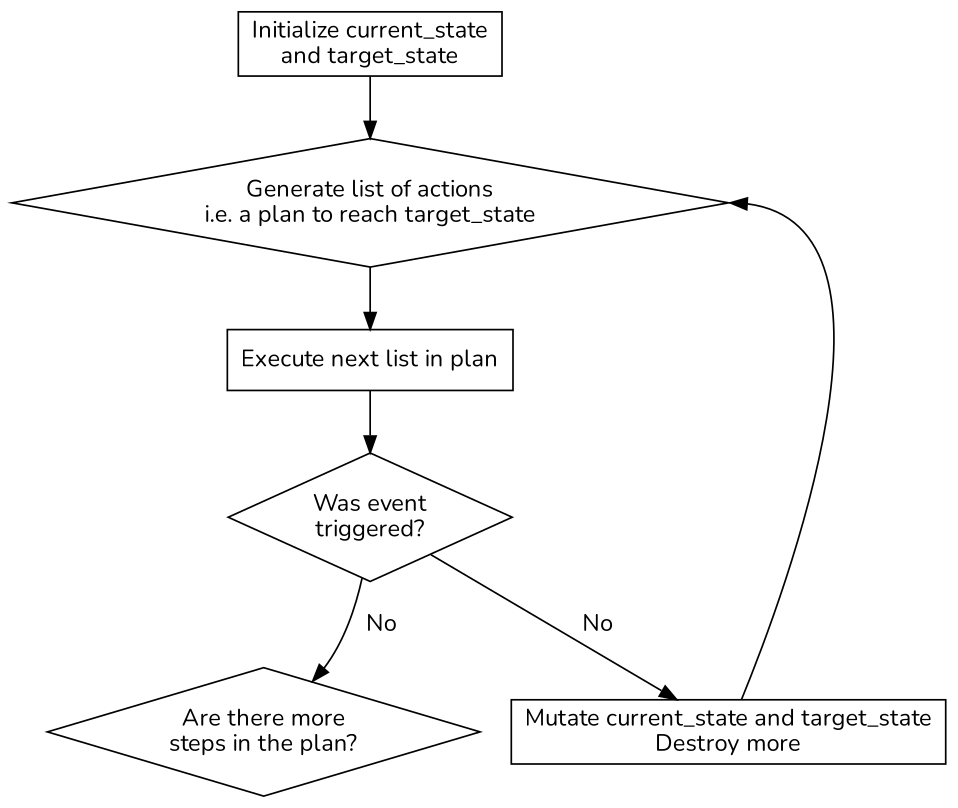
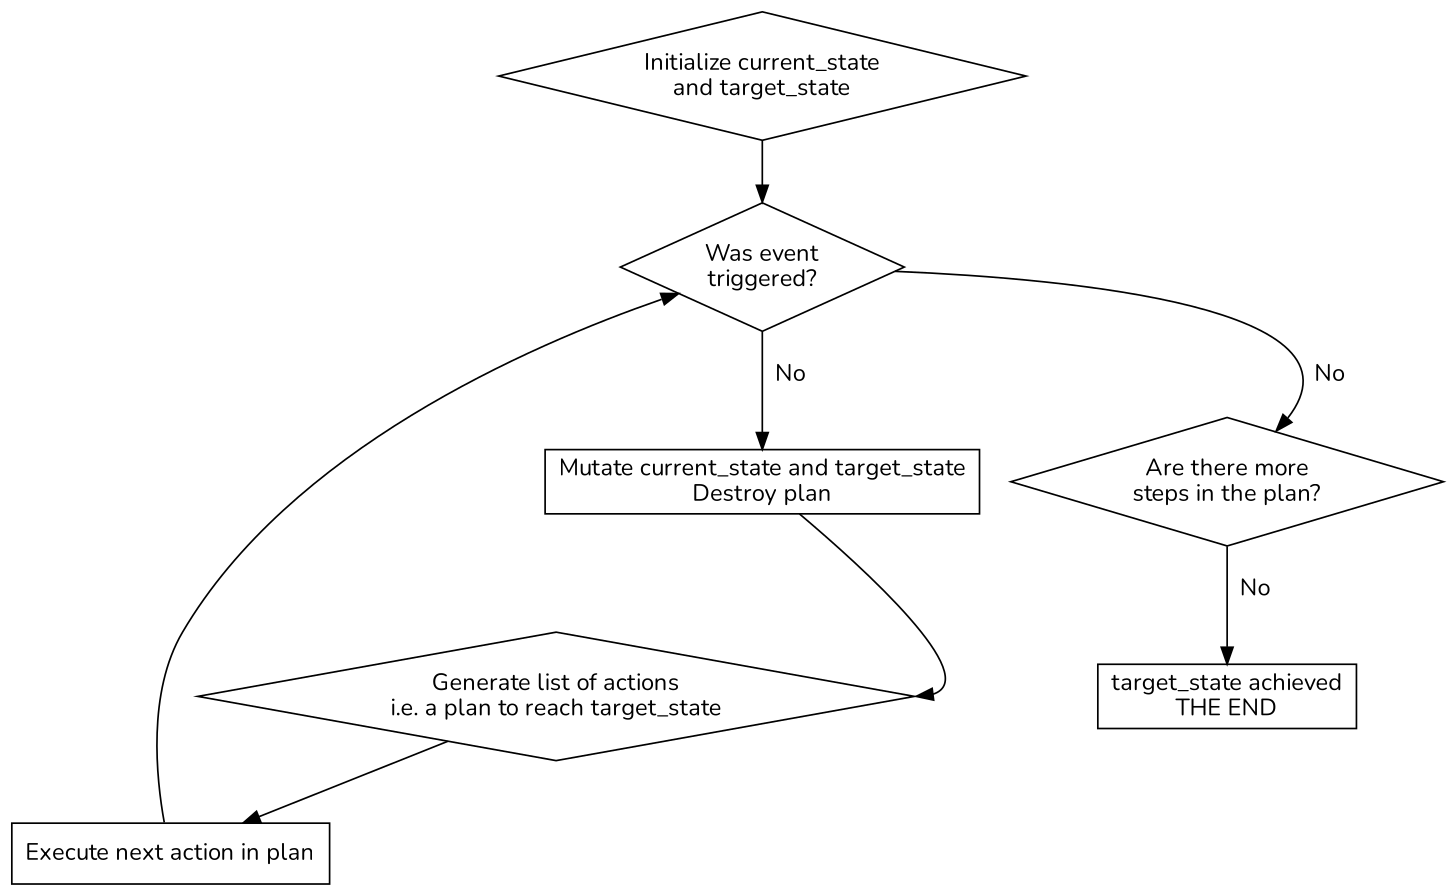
node "Initialize current_state and target_state": shape box -> diamond
edge "Initialize current_state and target_state" -> "Generate list of actions i.e. a plan to reach target_state": now "Initialize current_state and target_state" -> "Was event triggered?"
node "Execute next list in plan": label "Execute next list in plan" -> "Execute next action in plan"
node "target_state achieved THE END": added
node "Mutate current_state and target_state Destroy more": label "Mutate current_state and target_state Destroy more" -> "Mutate current_state and target_state Destroy plan"
